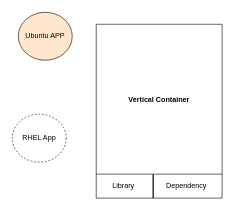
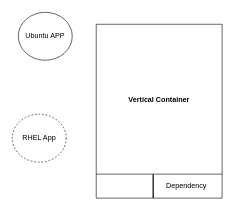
node "Ubuntu APP": fillcolor #ffe6cc -> #ffffff
node "Library": removed
